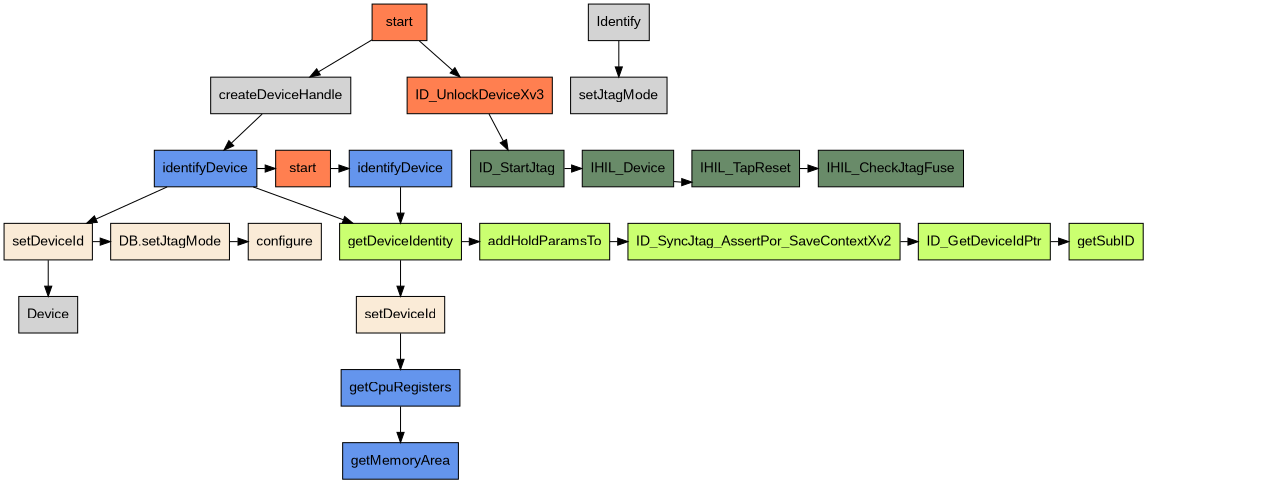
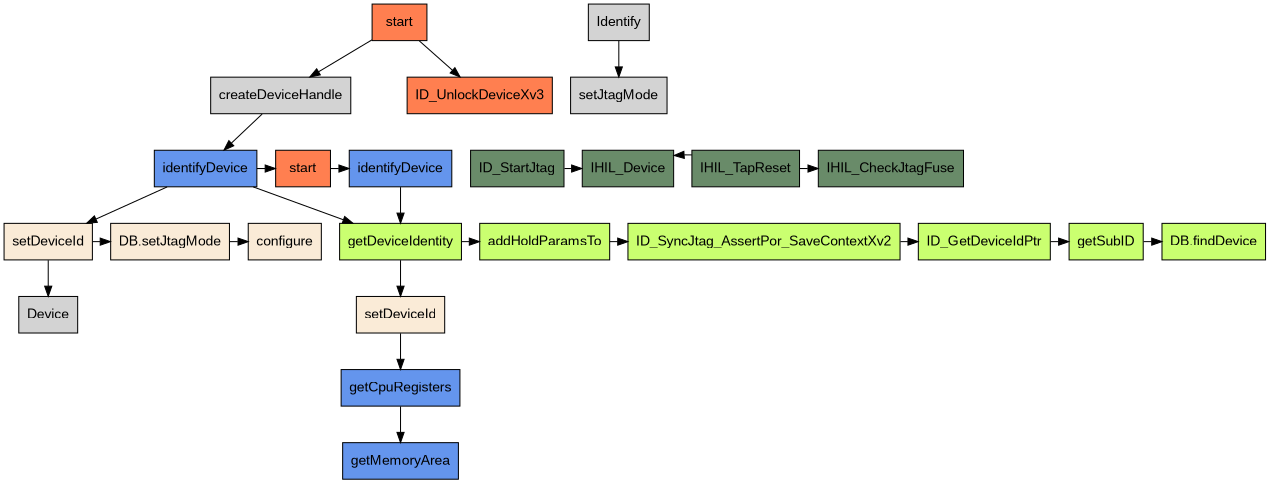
edge "ID_UnlockDeviceXv3" -> "ID_StartJtag": removed
edge "IHIL_Device" -> "IHIL_TapReset": reversed
node "DB.findDevice": added
